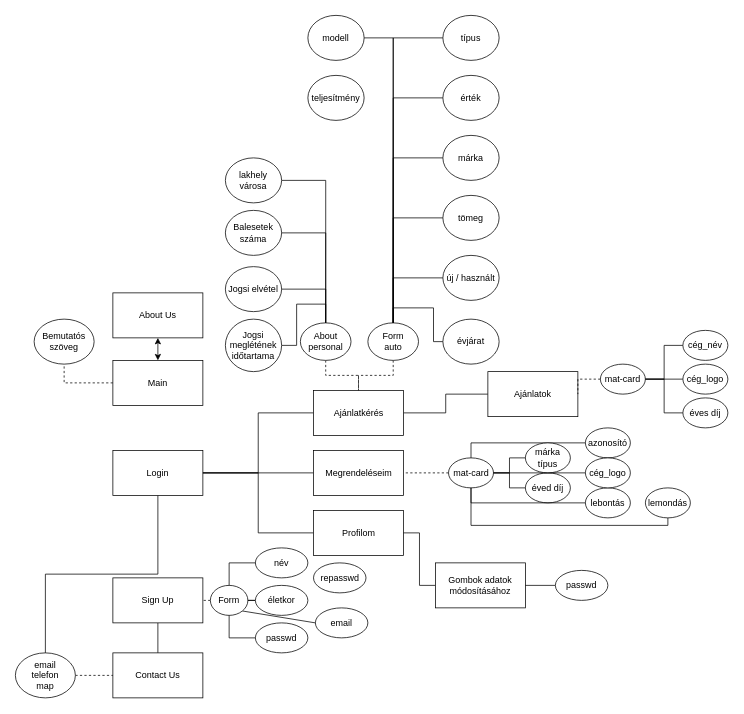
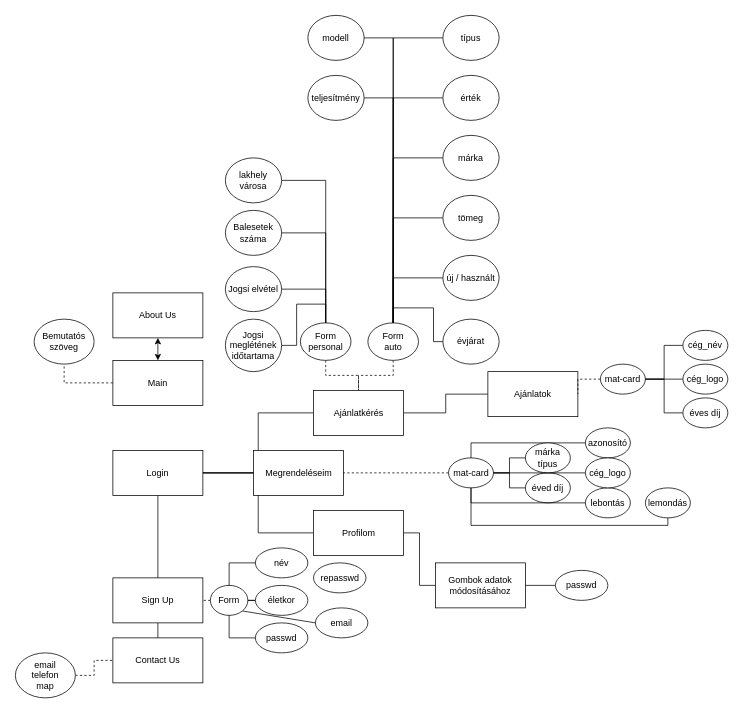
edge "teljesítmény" -- "Form auto": added
node "About personal": label "About personal" -> "Form personal"
node "Megrendeléseim": moved (359, 473) -> (299, 473)
edge "Login" -- "email telefon map": now "Login" -- "Sign Up"
node "Contact Us": moved (158, 675) -> (158, 660)
